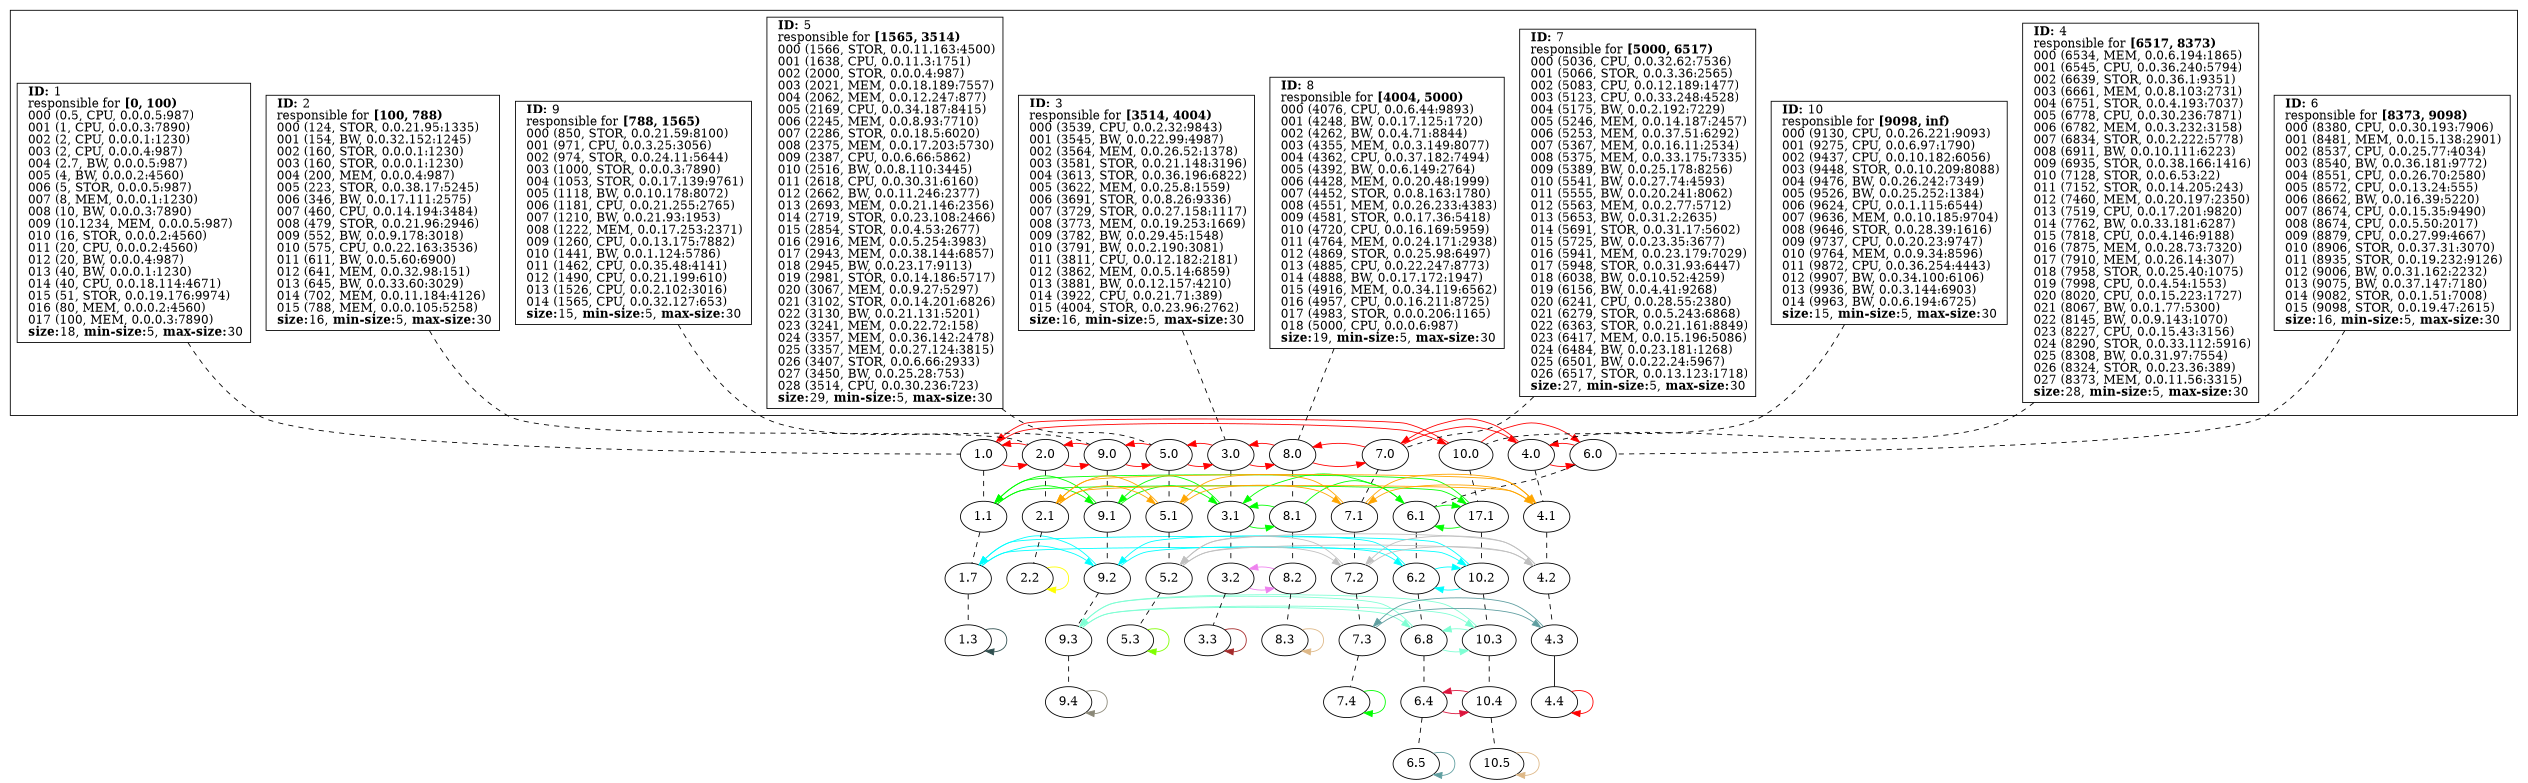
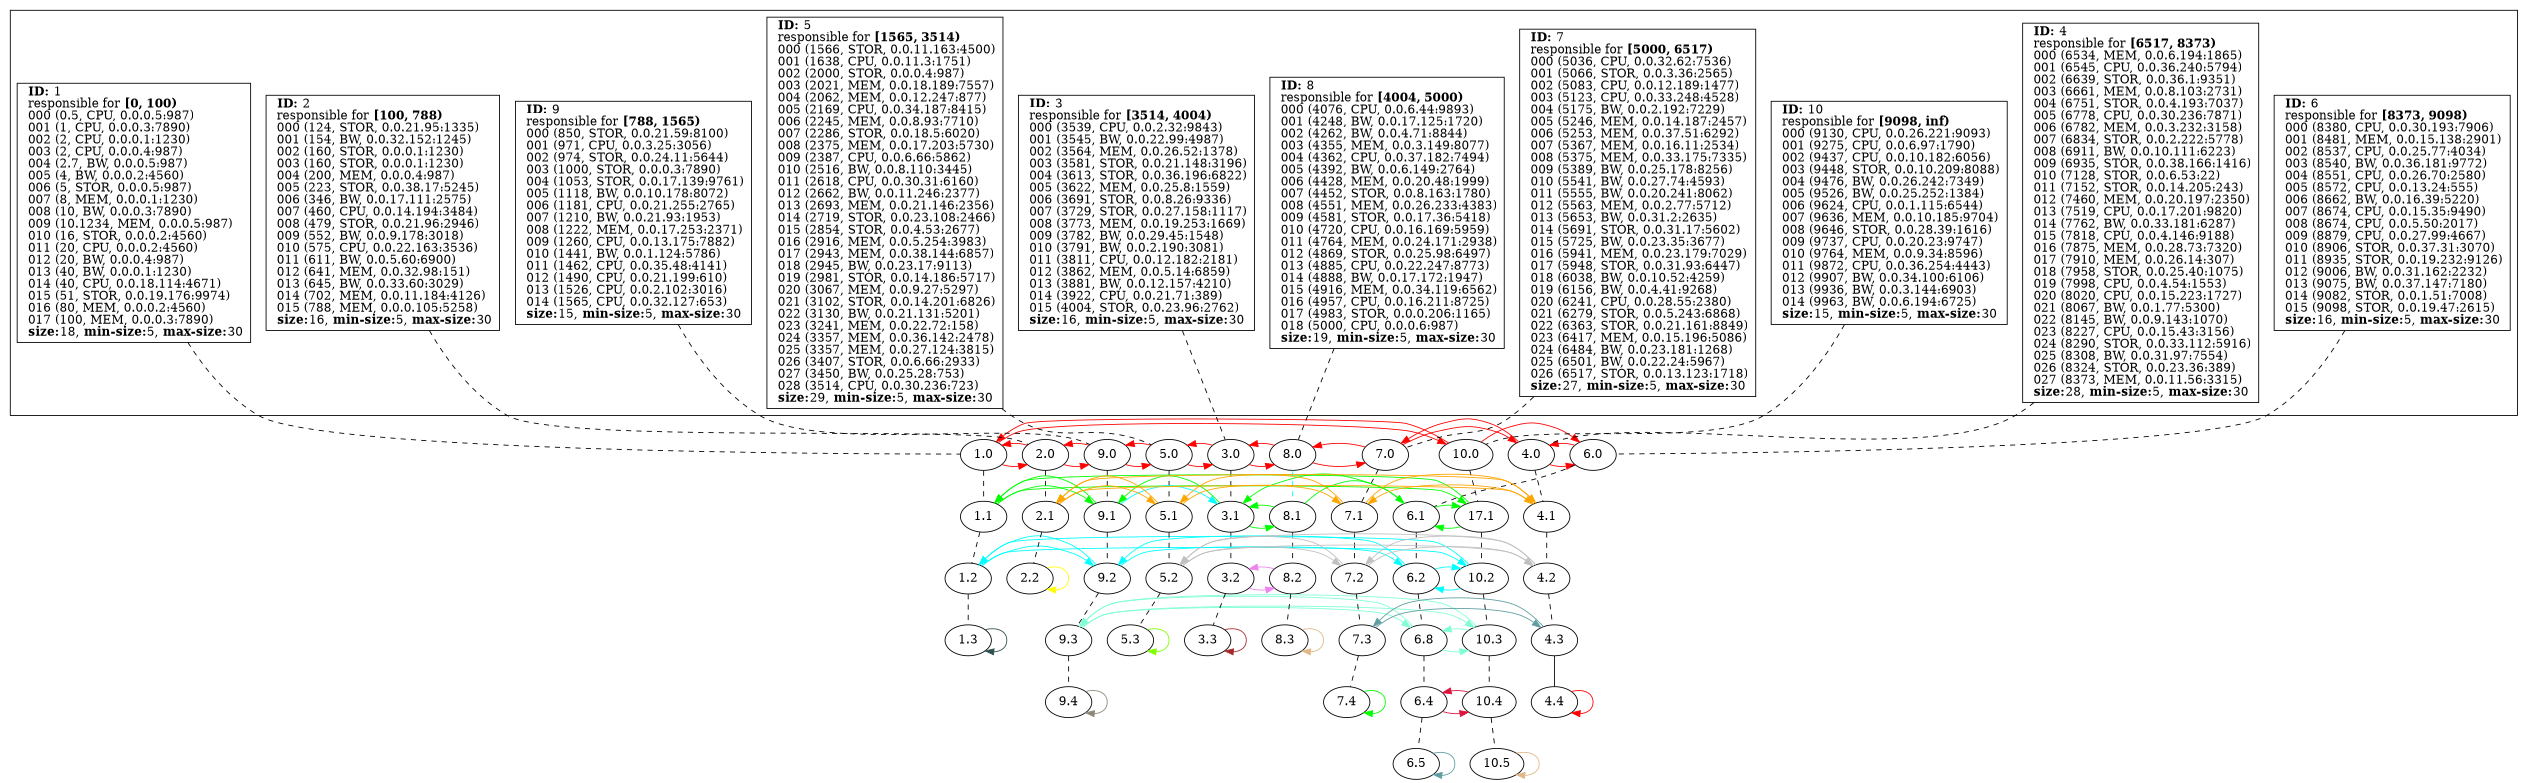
edge "9.1" -> "3.1": color green -> cyan
edge "8.0" -- "8.1": color black -> cyan
node "1.7": label "1.7" -> "1.2"
